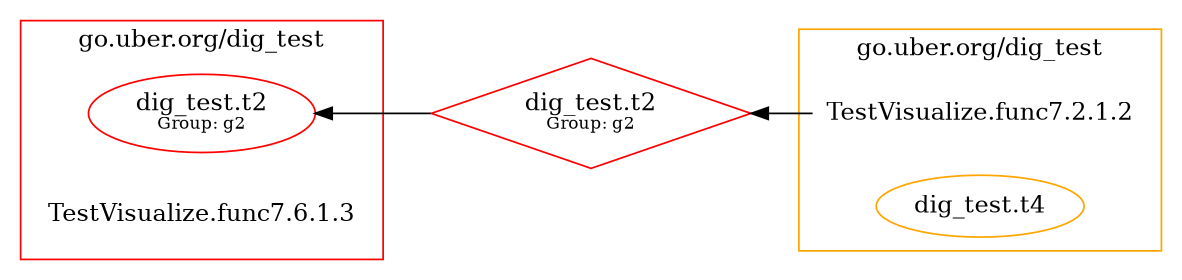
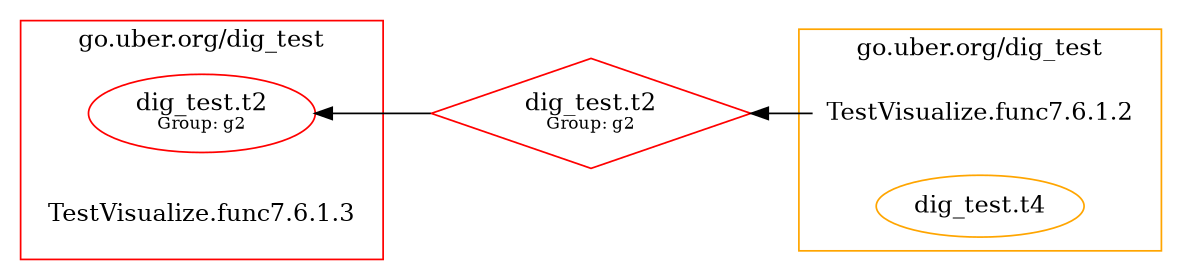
node "TestVisualize.func7.2.1.2": label "TestVisualize.func7.2.1.2" -> "TestVisualize.func7.6.1.2"
